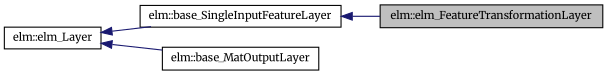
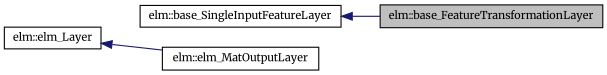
node "elm::elm_FeatureTransformationLayer": label "elm::elm_FeatureTransformationLayer" -> "elm::base_FeatureTransformationLayer"
edge "elm::base_SingleInputFeatureLayer" -> "elm::elm_Layer": removed
node "elm::base_MatOutputLayer": label "elm::base_MatOutputLayer" -> "elm::elm_MatOutputLayer"
